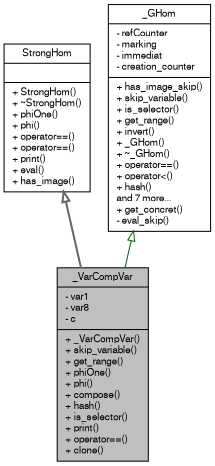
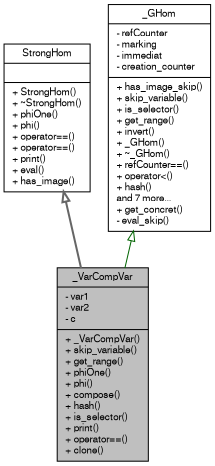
node "_GHom": text "+ operator==()" -> "+ refCounter==()"
node "_VarCompVar": text "- var8" -> "- var2"
